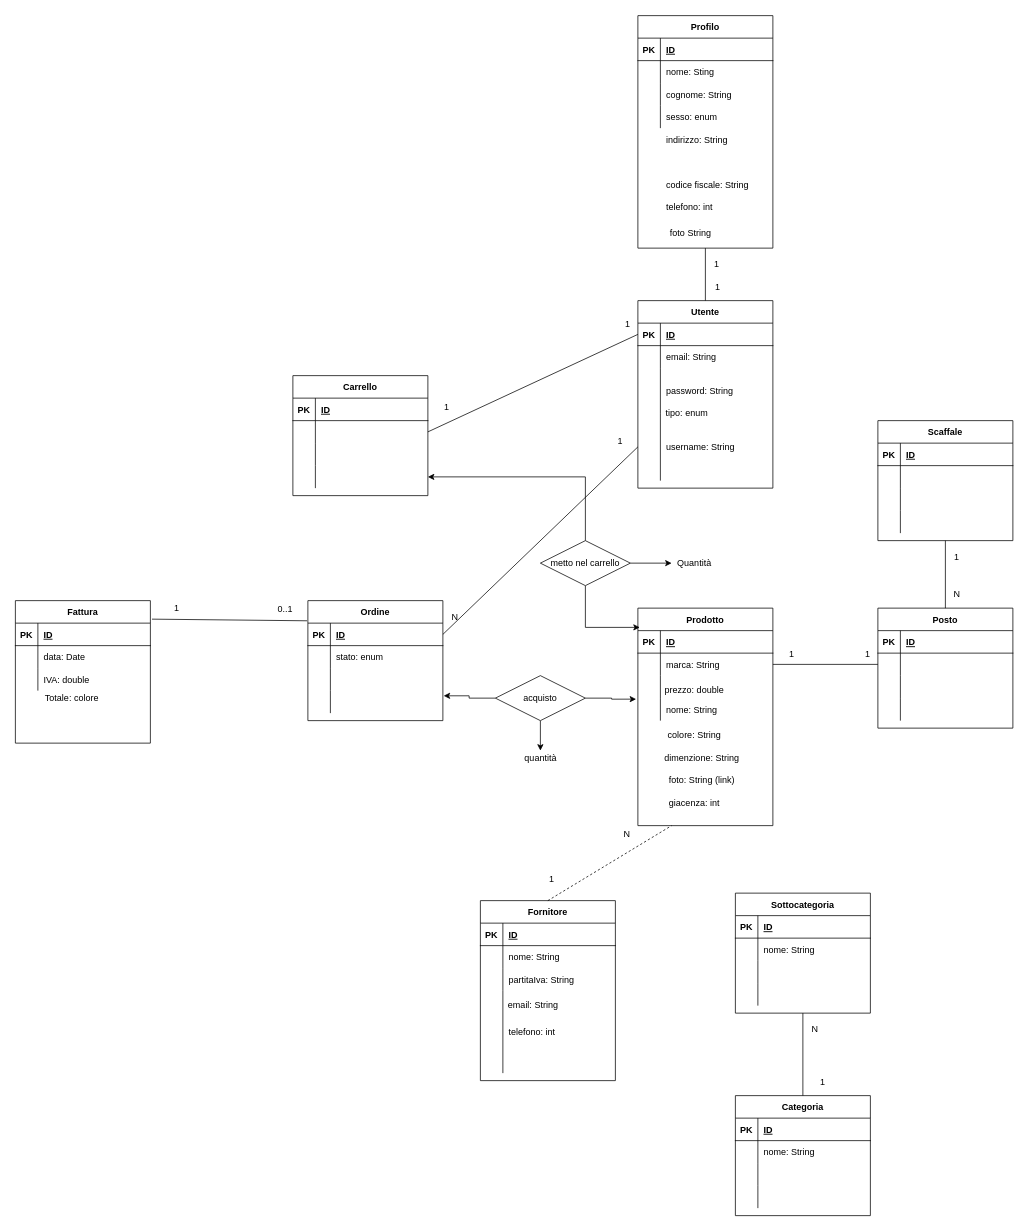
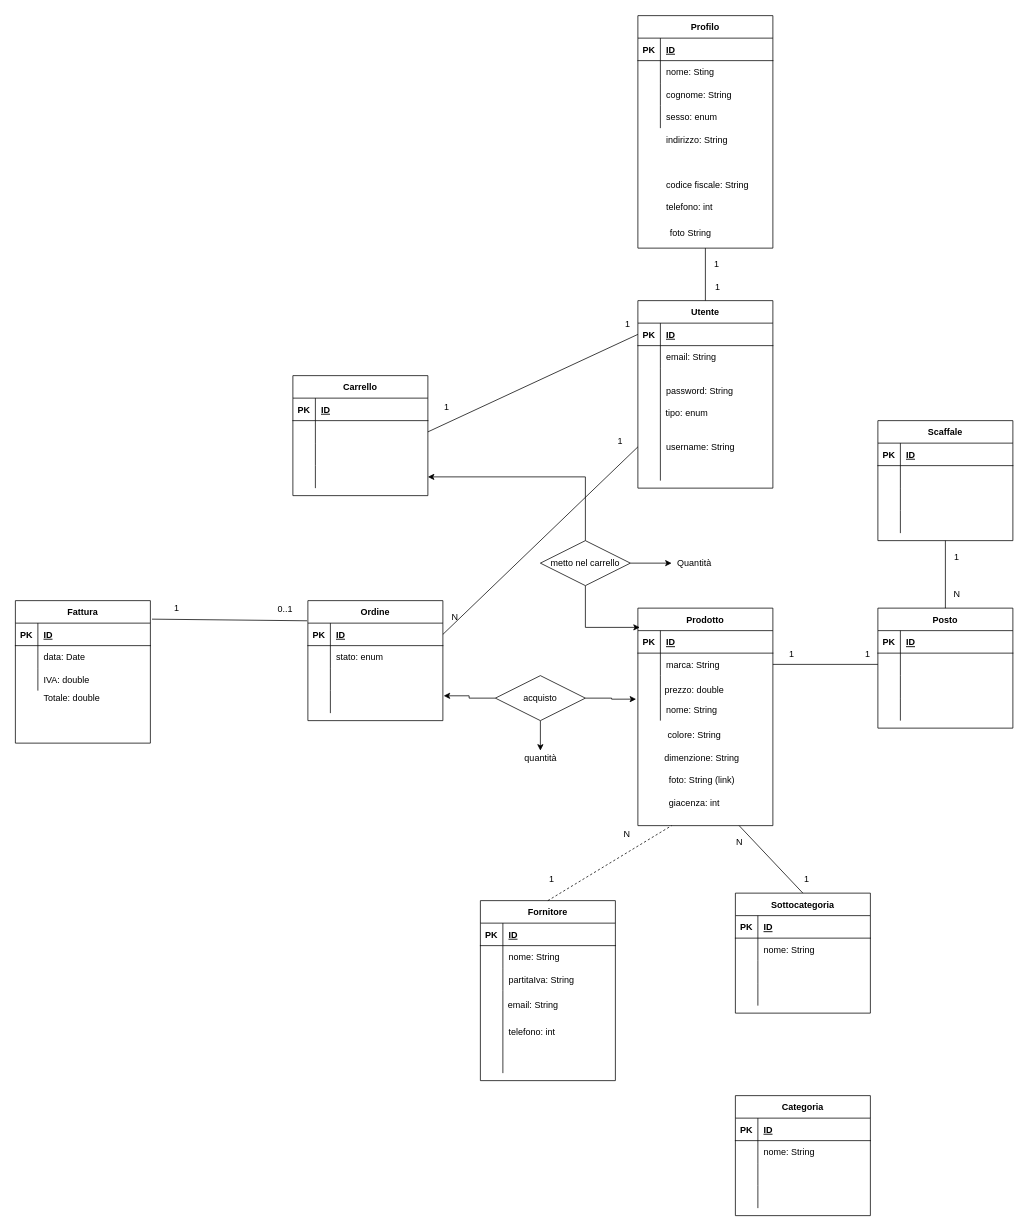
node "Totale: colore": label "Totale: colore" -> "Totale: double"
edge "Prodotto" -- "Sottocategoria": added, labels "1", "N"
edge "Sottocategoria" -- "Categoria": removed, labels "N", "1"
